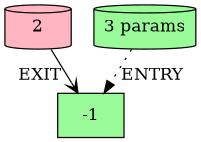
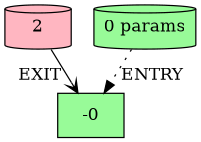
node "3 params": label "3 params" -> "0 params"
node "-1": label "-1" -> "-0"
